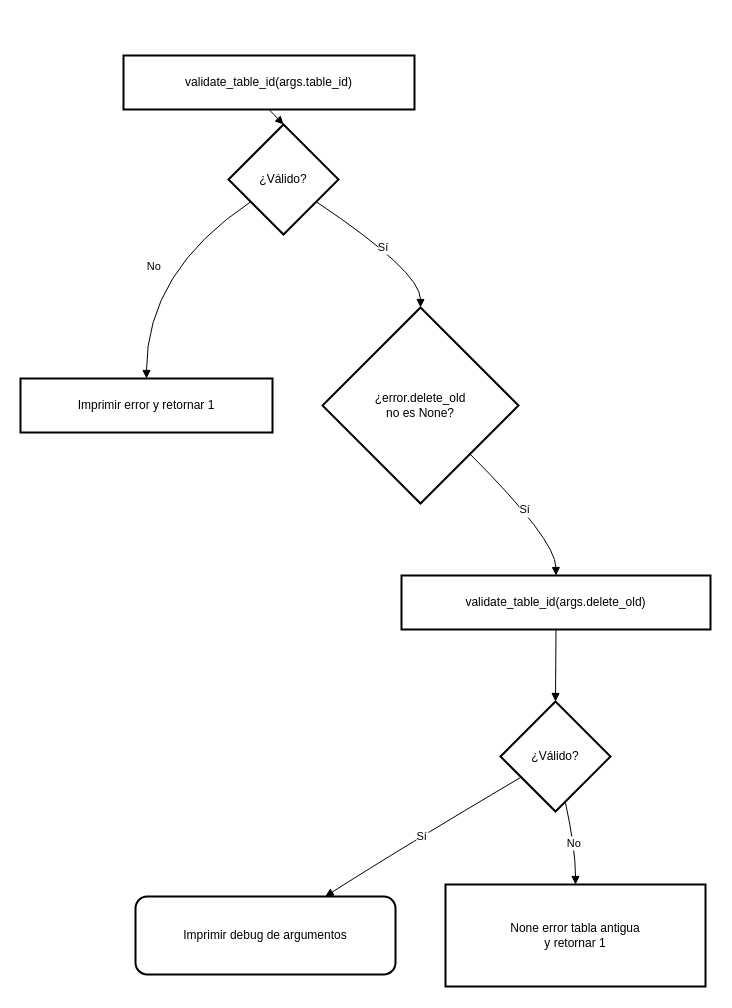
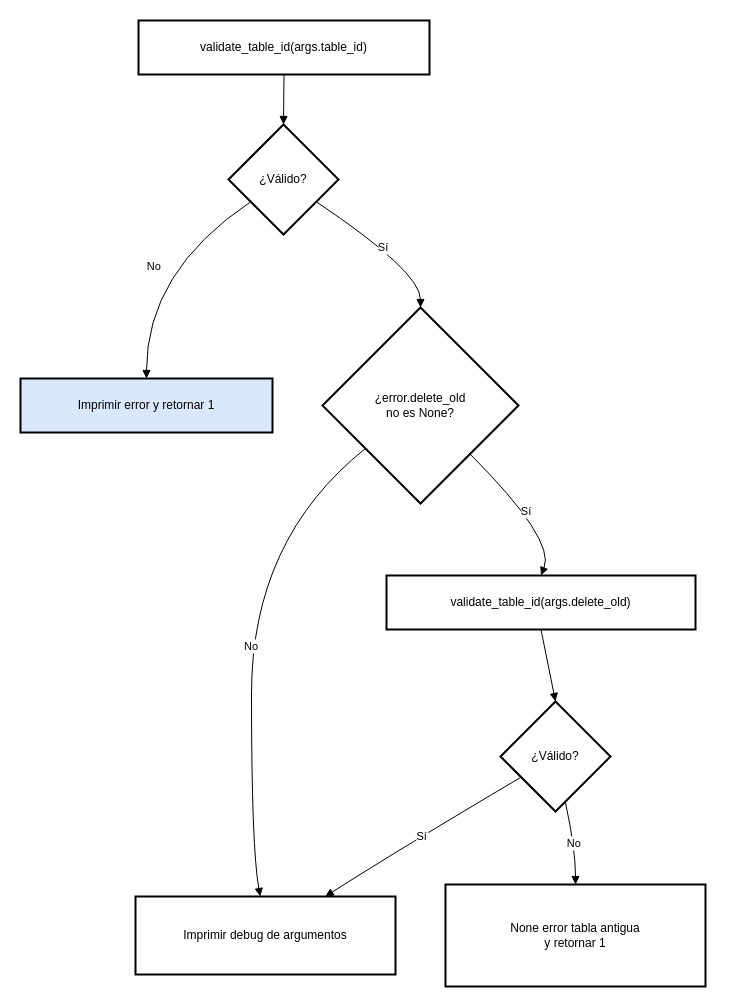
node "validate_table_id(args.table_id)": moved (269, 83) -> (284, 48)
node "Imprimir error y retornar 1": fillcolor #ffffff -> #dae8fc
node "validate_table_id(args.delete_old)": moved (556, 603) -> (541, 603)
edge "¿error.delete_old no es None?" -> "Imprimir debug de argumentos": added, label "No"
node "Imprimir debug de argumentos": shape rounded rectangle -> rectangle
